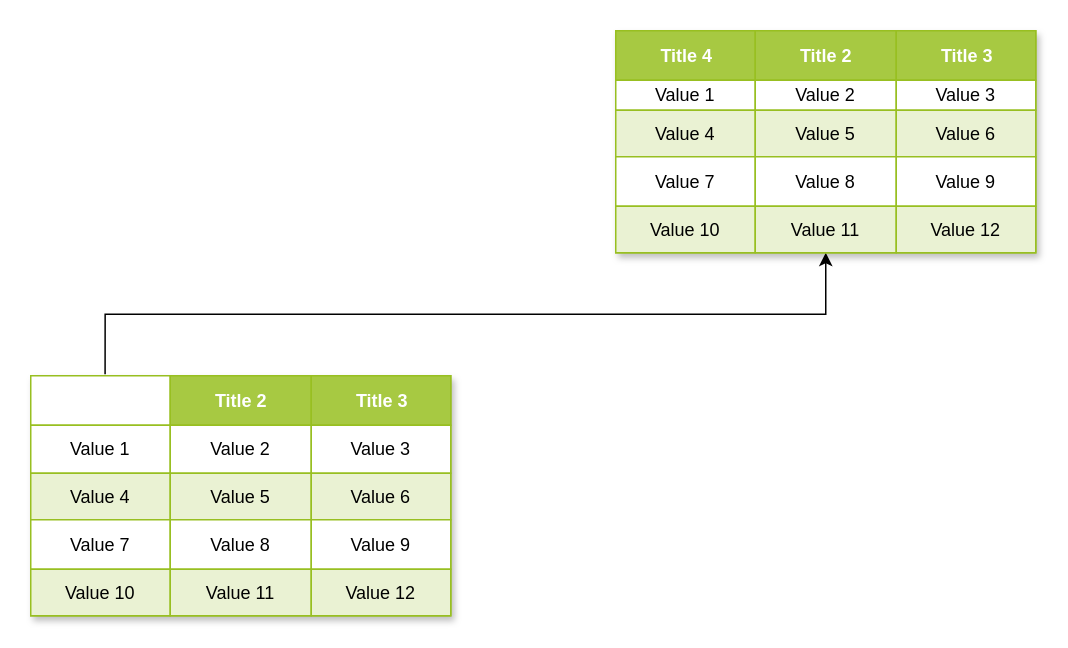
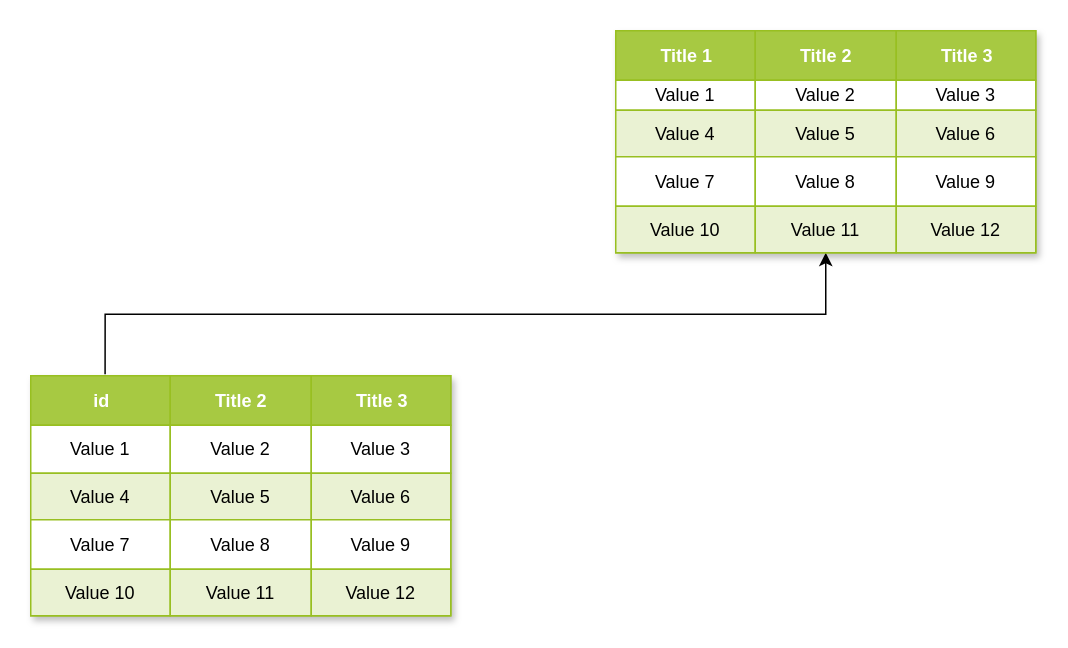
node "Title 4": label "Title 4" -> "Title 1"
node "id": fillcolor #ffffff -> #a7c942
